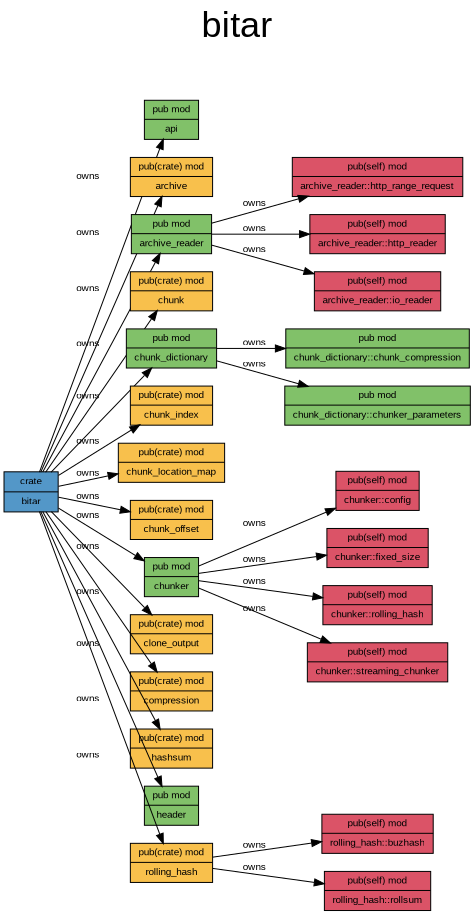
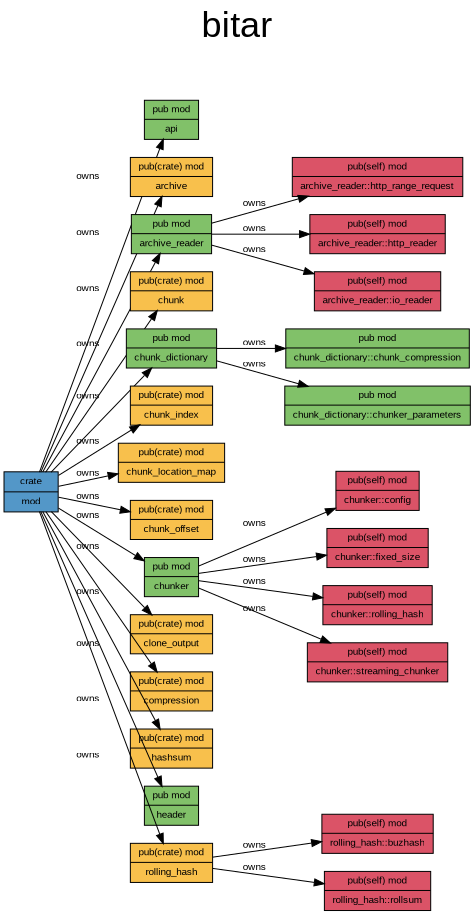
node "crate": text "bitar" -> "mod"
